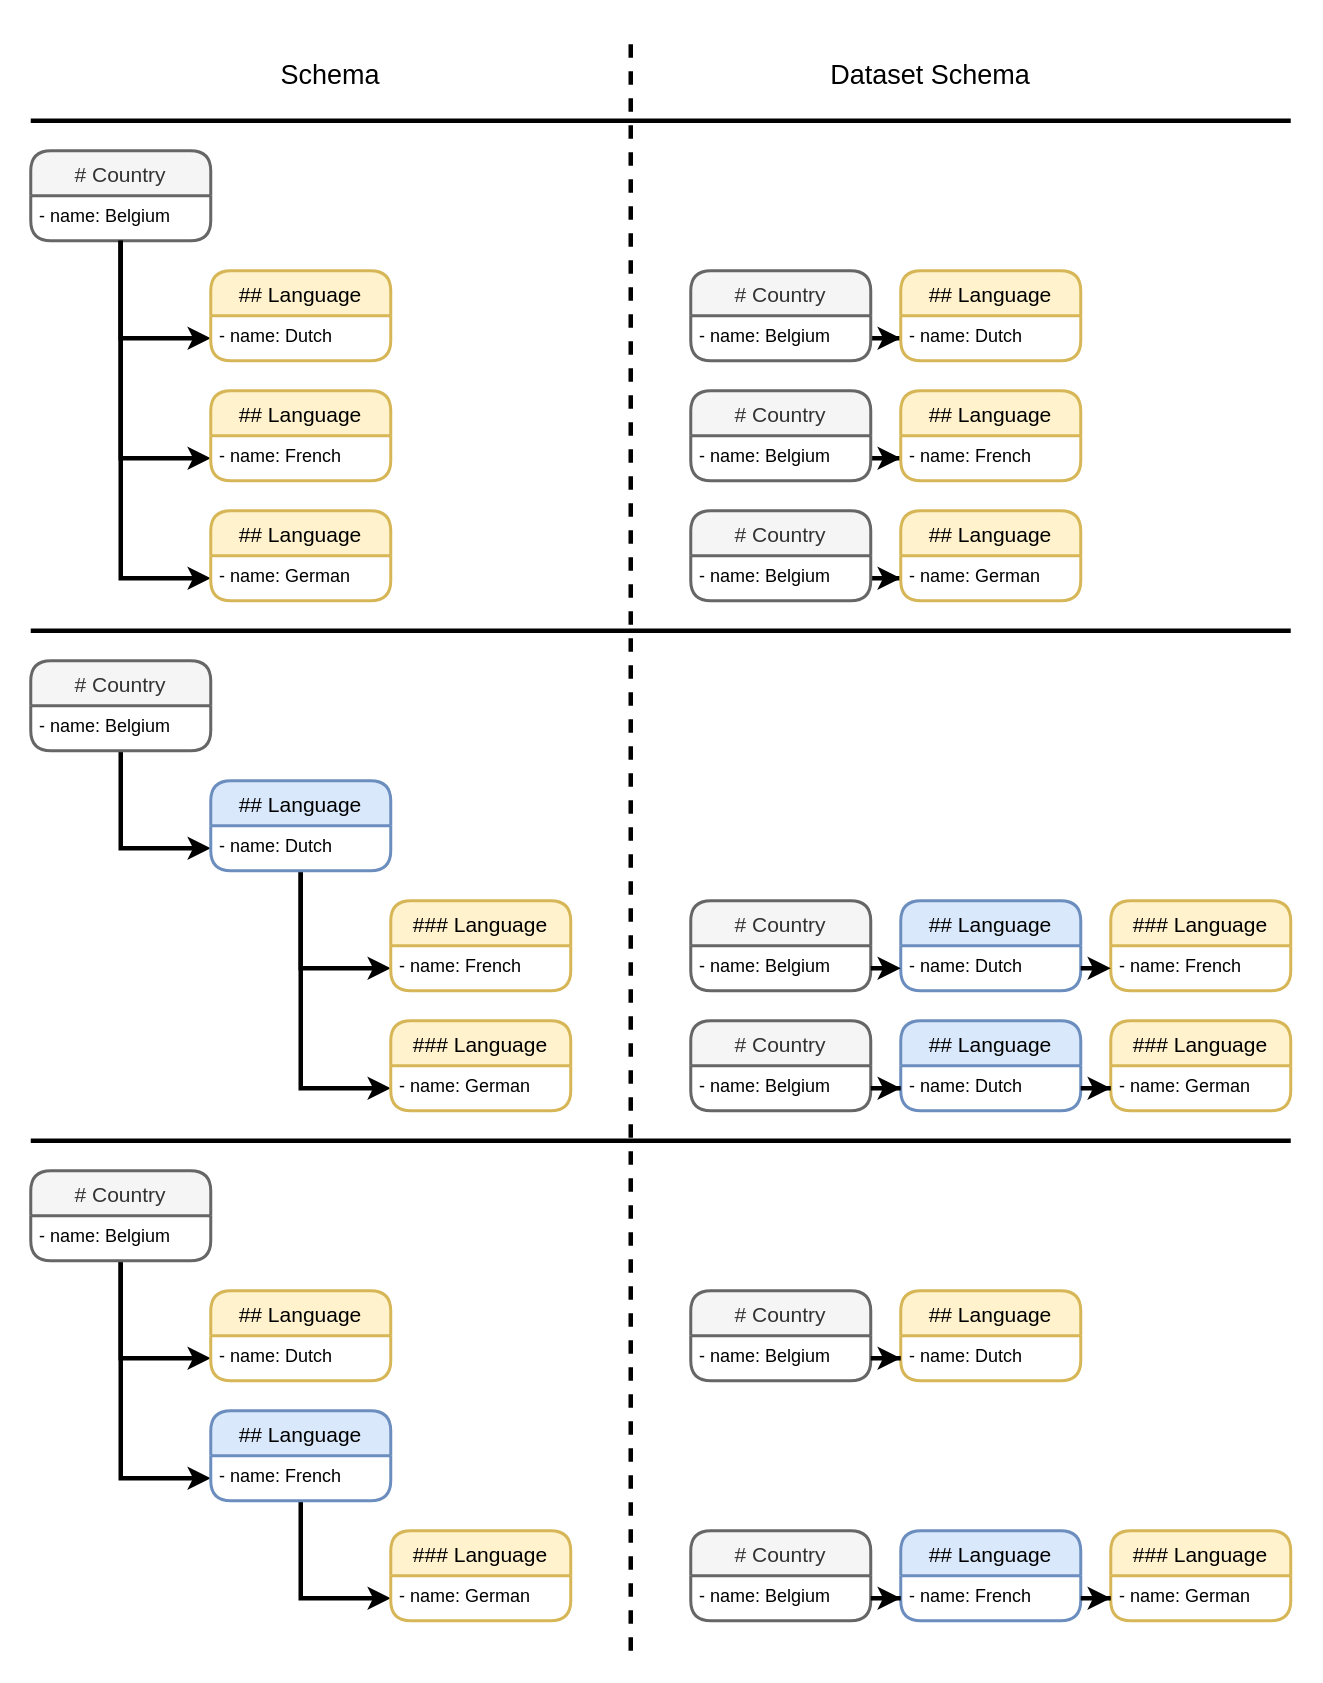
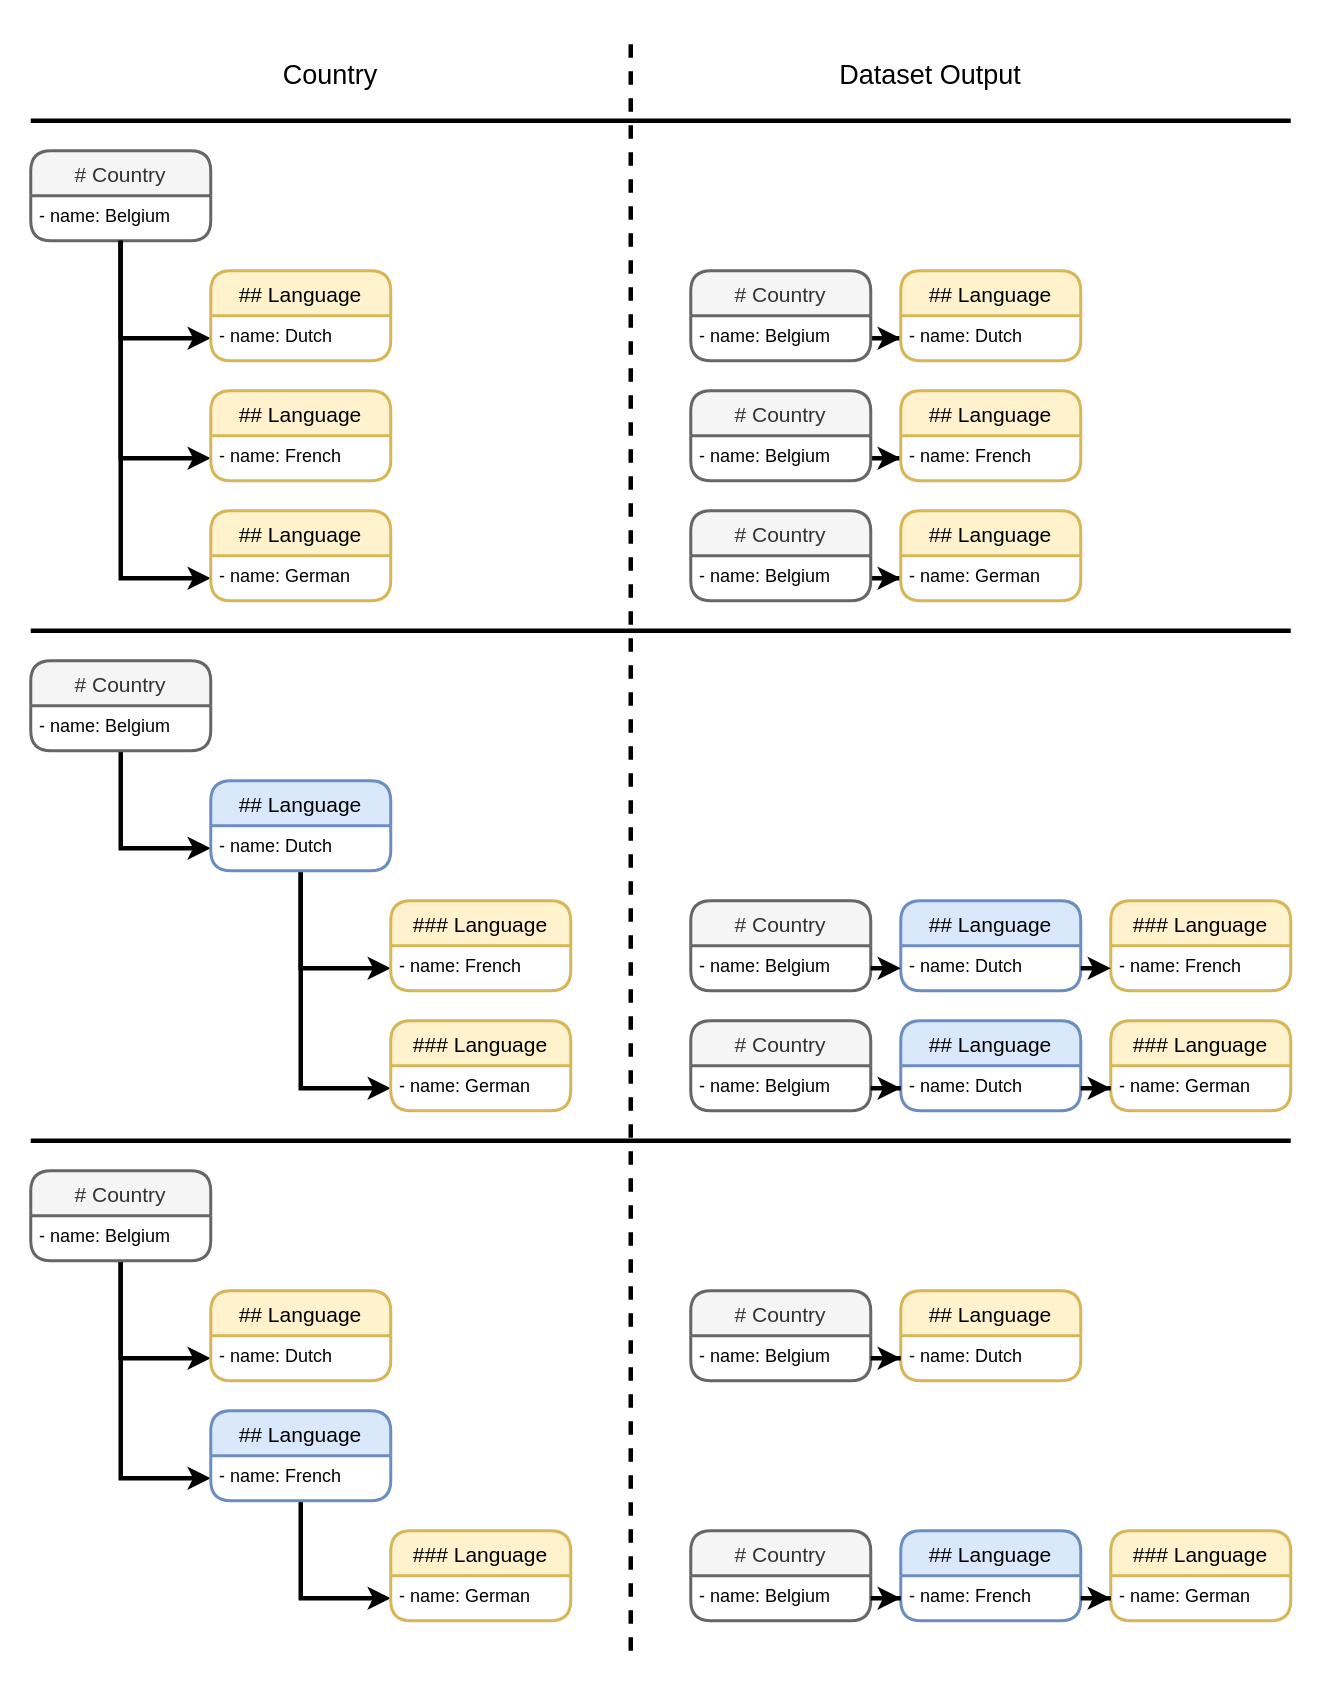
node "Schema": label "Schema" -> "Country"
node "Dataset Schema": label "Dataset Schema" -> "Dataset Output"
